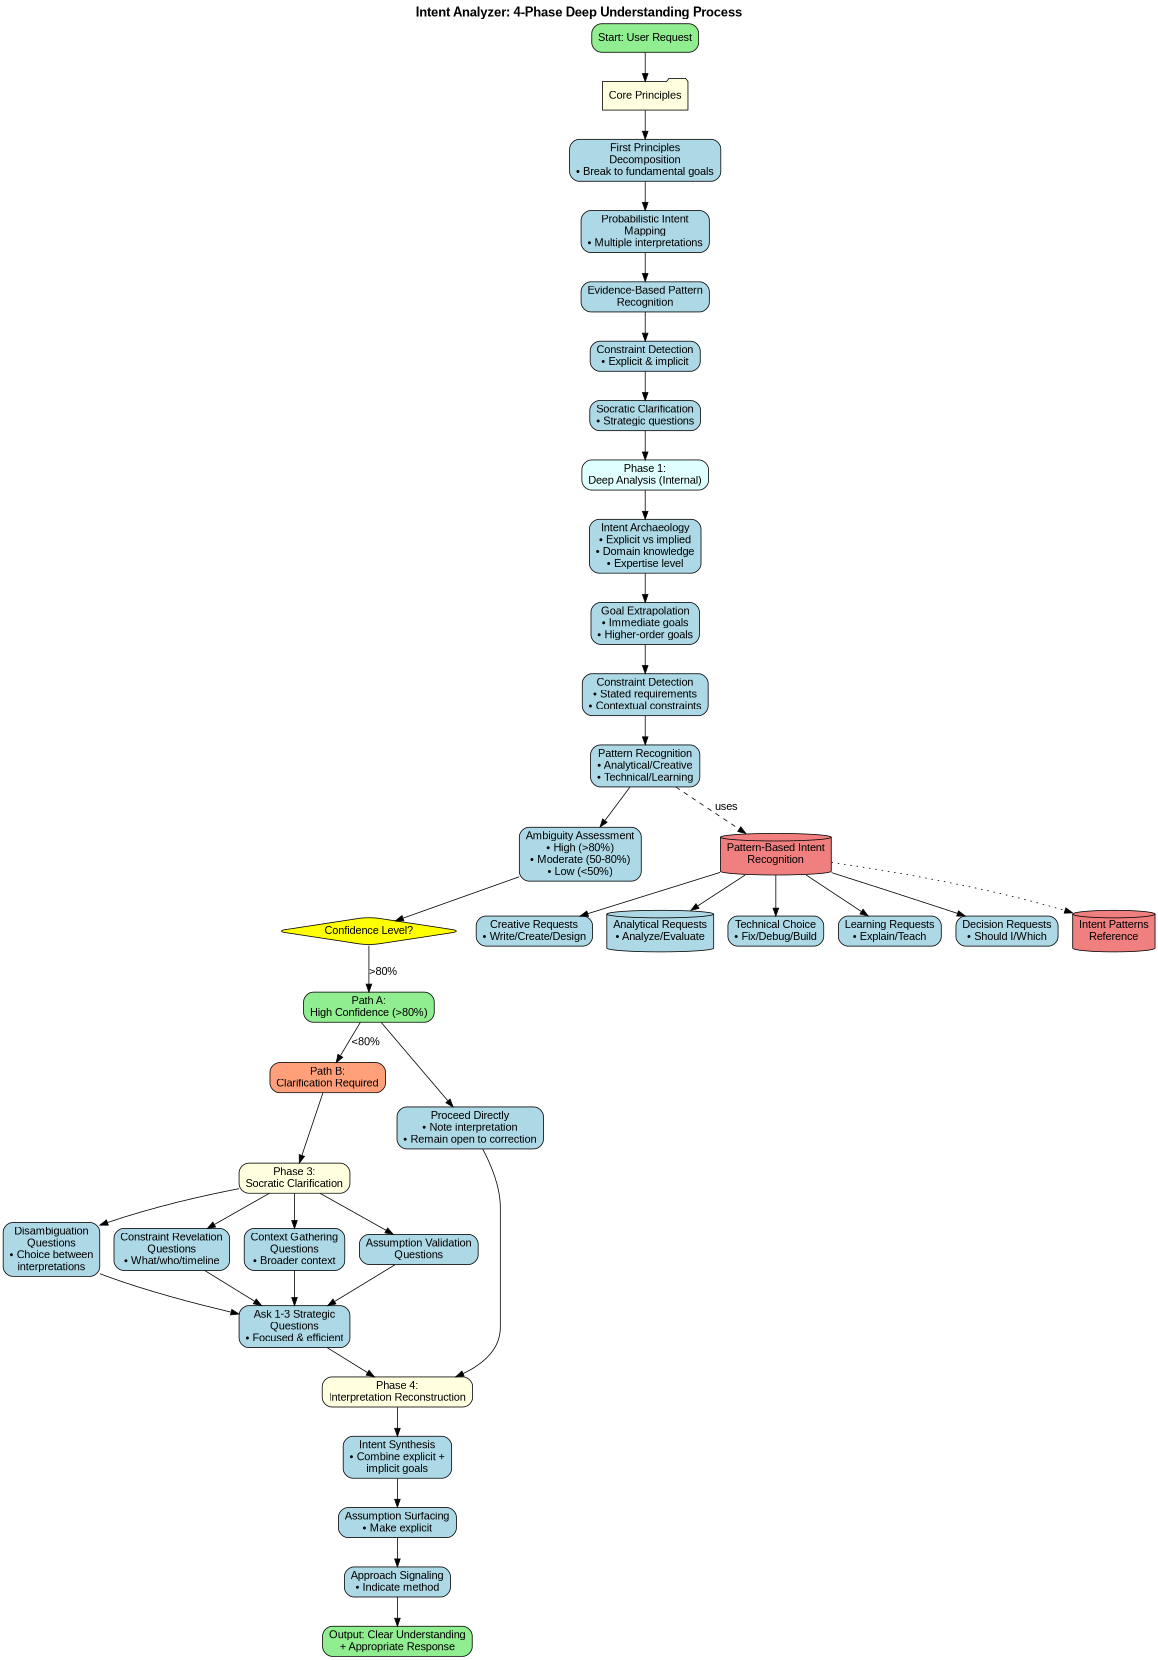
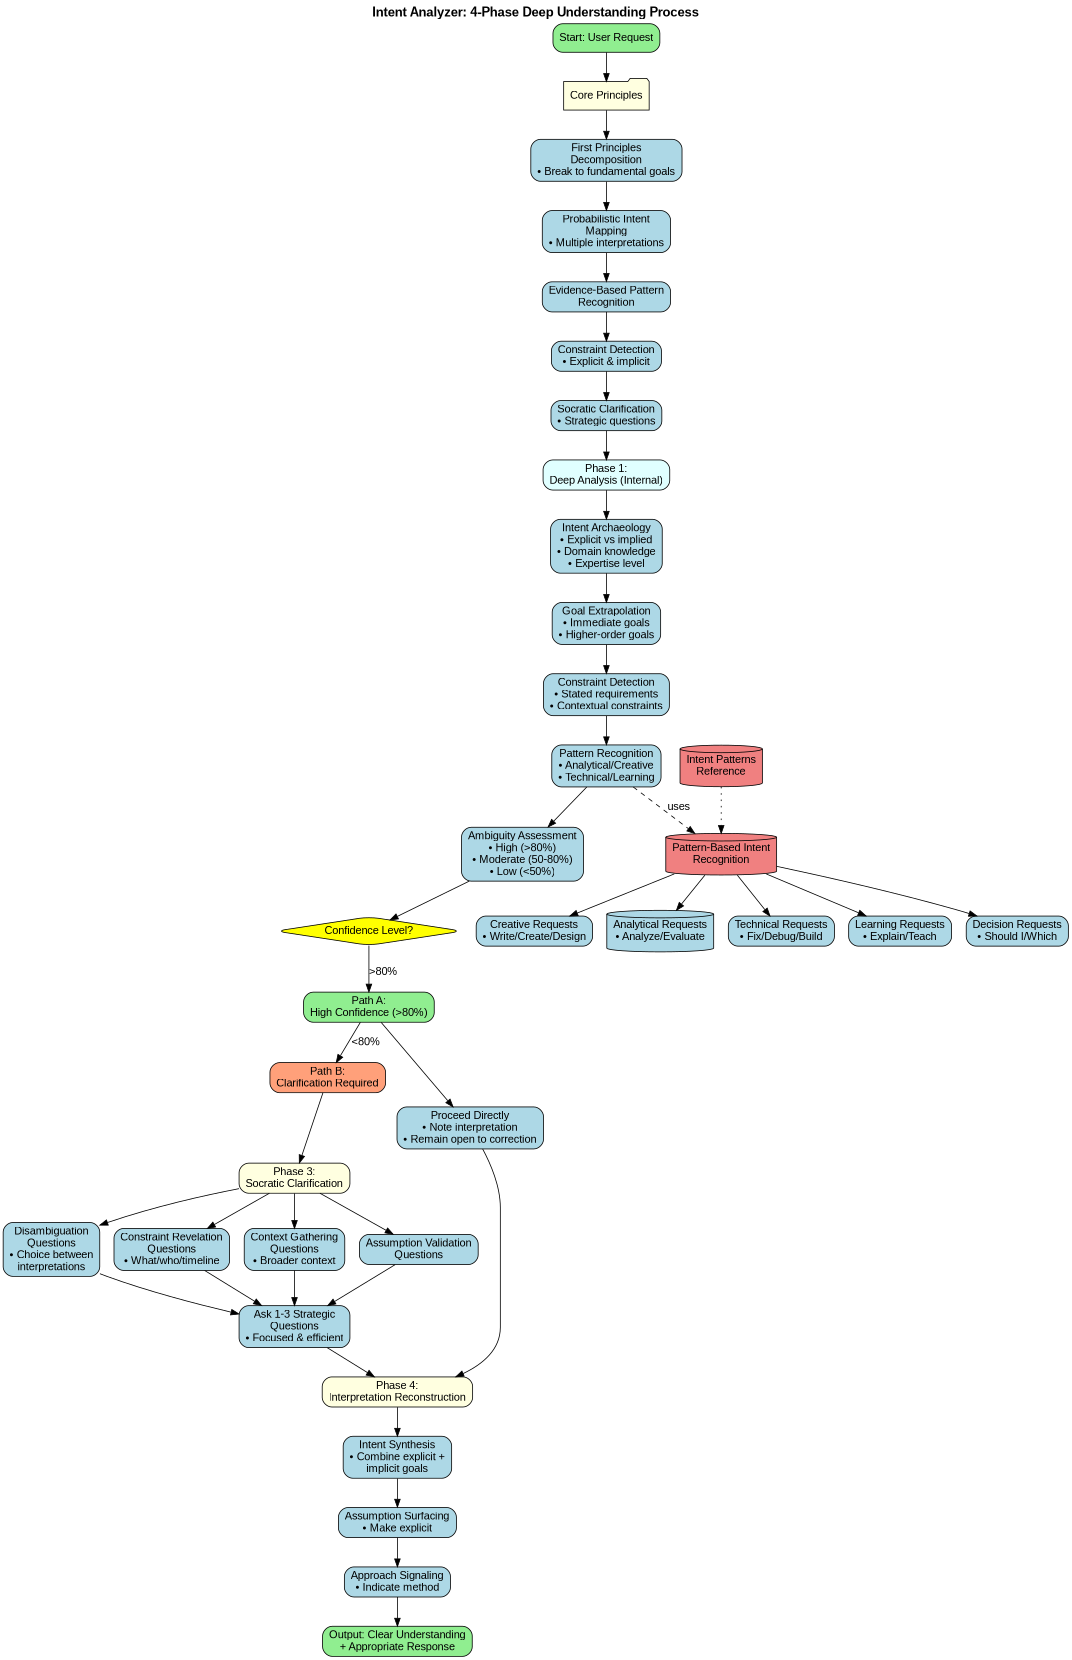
edge "Pattern-Based Intent Recognition" -> "Intent Patterns Reference": reversed
node "Technical Choice • Fix/Debug/Build": label "Technical Choice • Fix/Debug/Build" -> "Technical Requests • Fix/Debug/Build"
